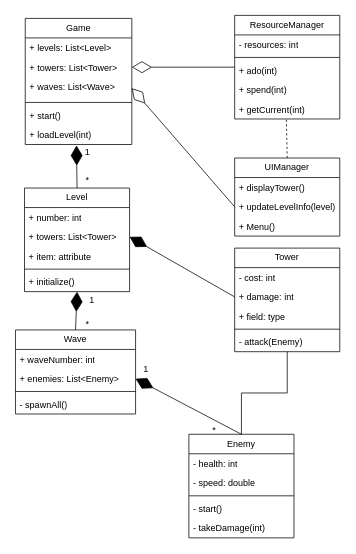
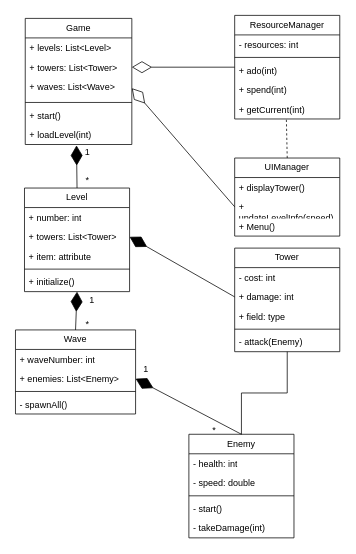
node "+ updateLevelInfo(level)": label "+ updateLevelInfo(level)" -> "+ updateLevelInfo(speed)"
